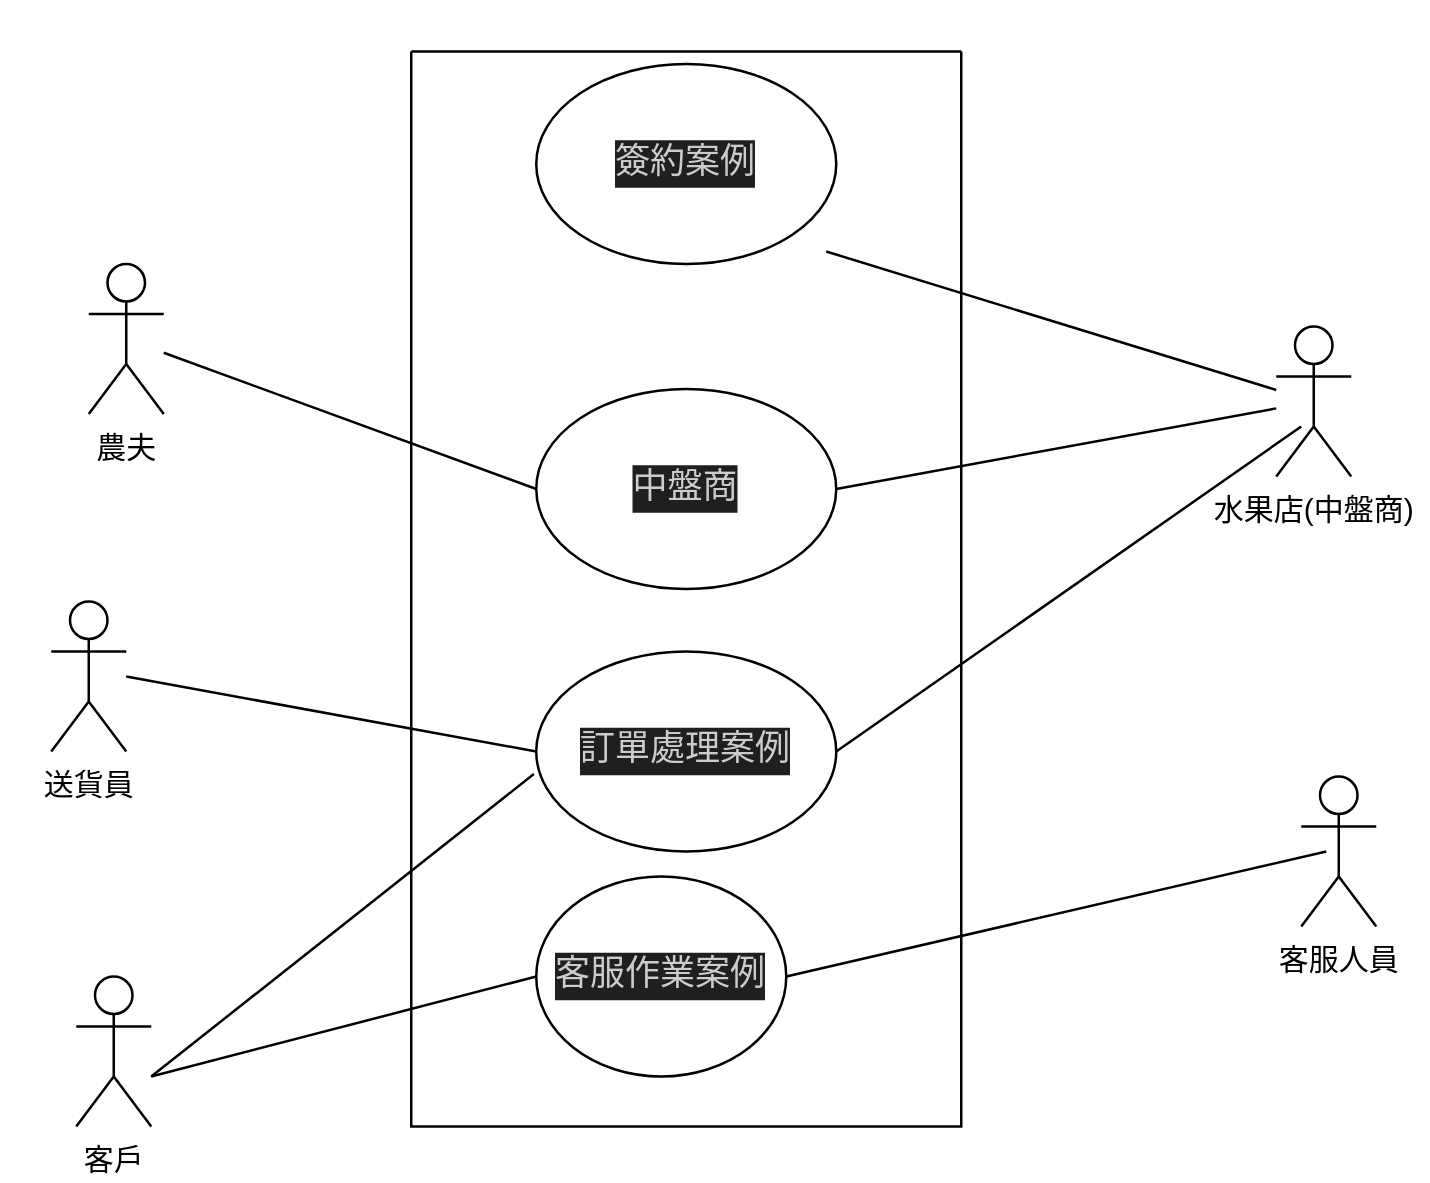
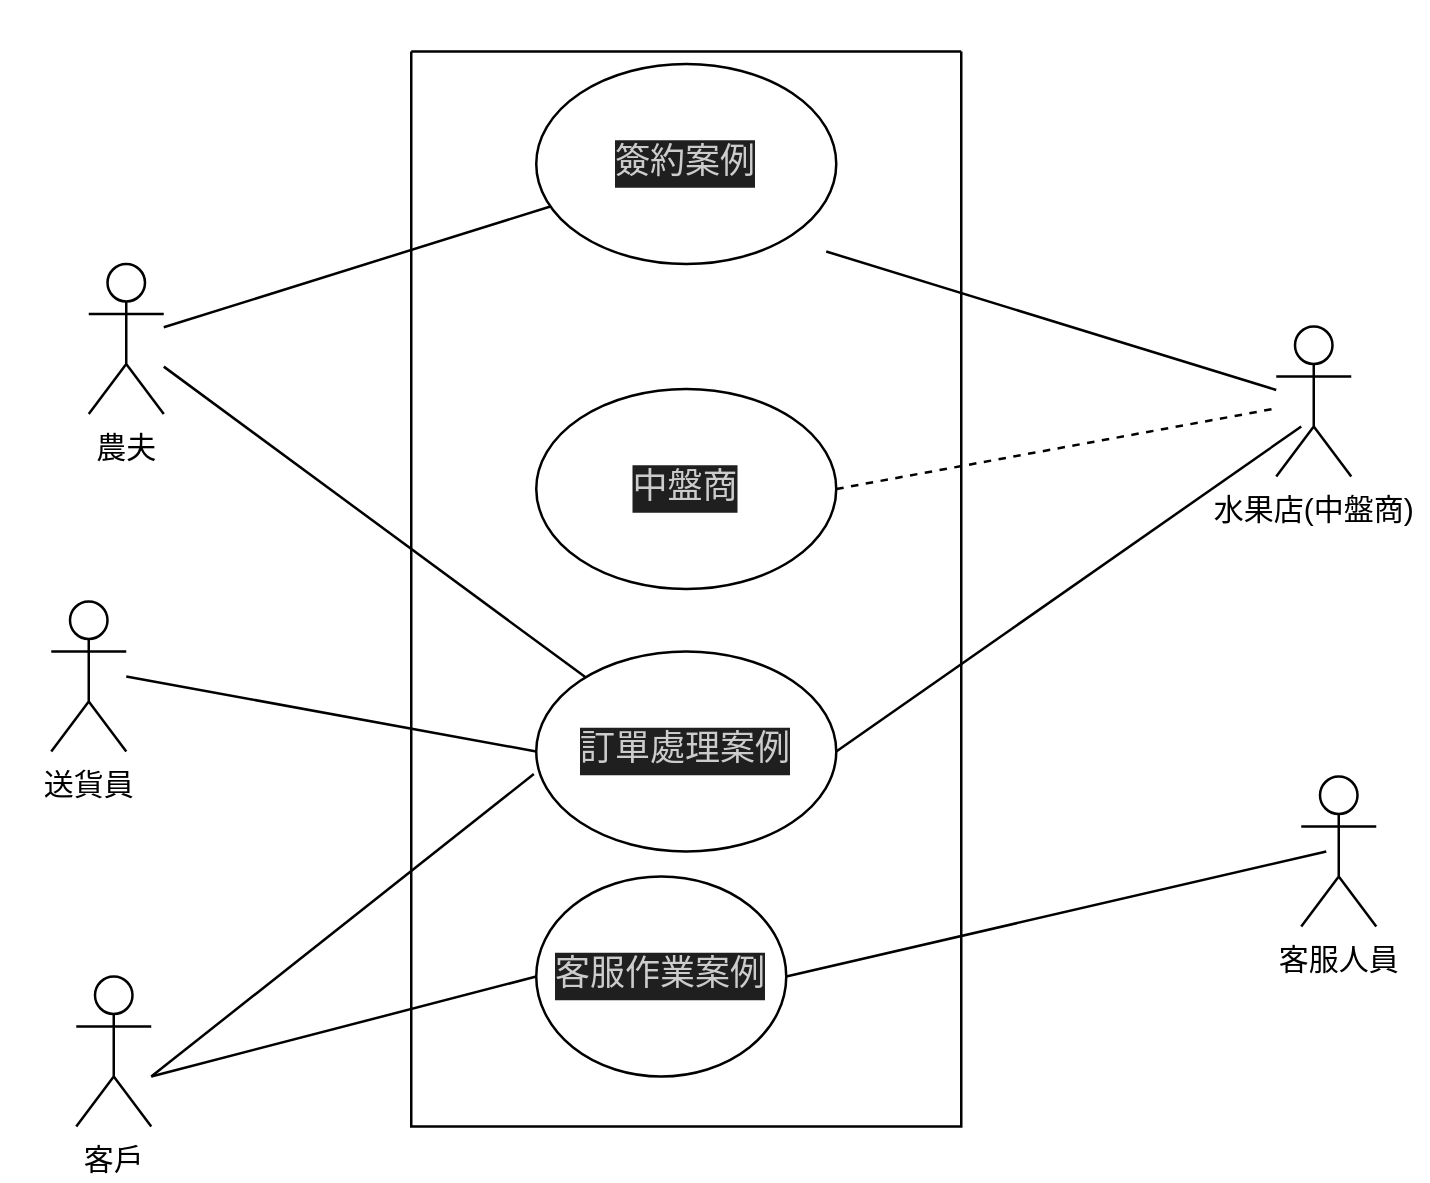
edge "簽約案例" -- "農夫": added
edge "農夫" -- "中盤商": now "農夫" -- "訂單處理案例"
edge "水果店(中盤商)" -- "中盤商": style solid -> dashed
